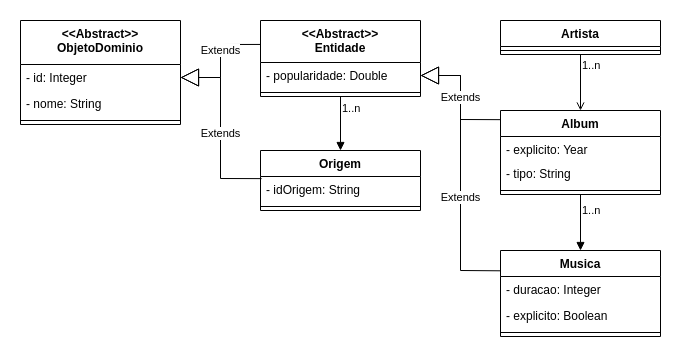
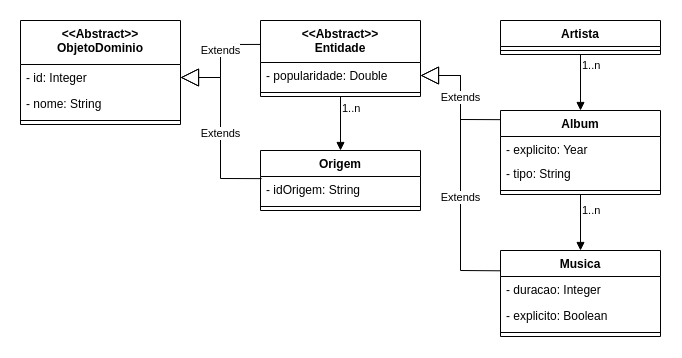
edge "Artista" -> "Album": arrowhead open -> block
